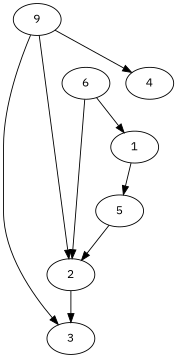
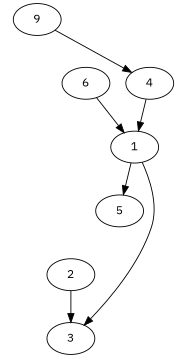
edge "4" -> "1": added
edge "9" -> "2": removed
edge "6" -> "2": removed
edge "9" -> "3": now "1" -> "3"
edge "5" -> "2": removed
